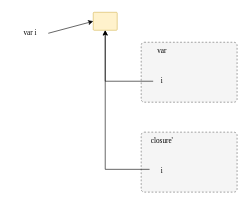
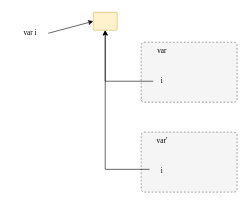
node "closure'": label "closure'" -> "var'"
